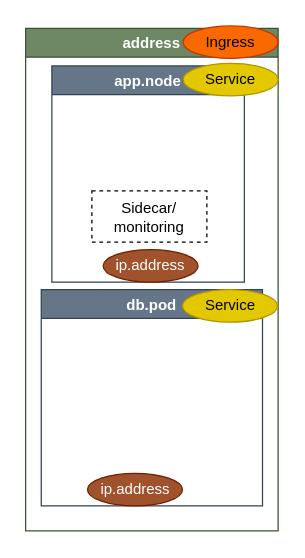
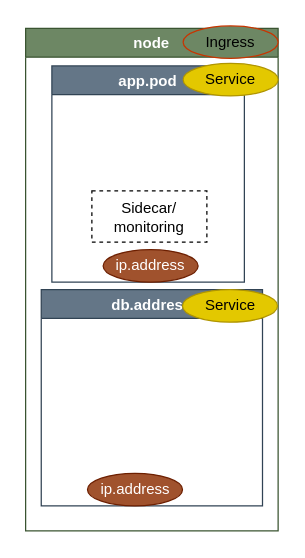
node "Ingress": fillcolor #fa6800 -> #6d8764
node "address": label "address" -> "node"
node "app.node": label "app.node" -> "app.pod"
node "db.pod": label "db.pod" -> "db.address"
